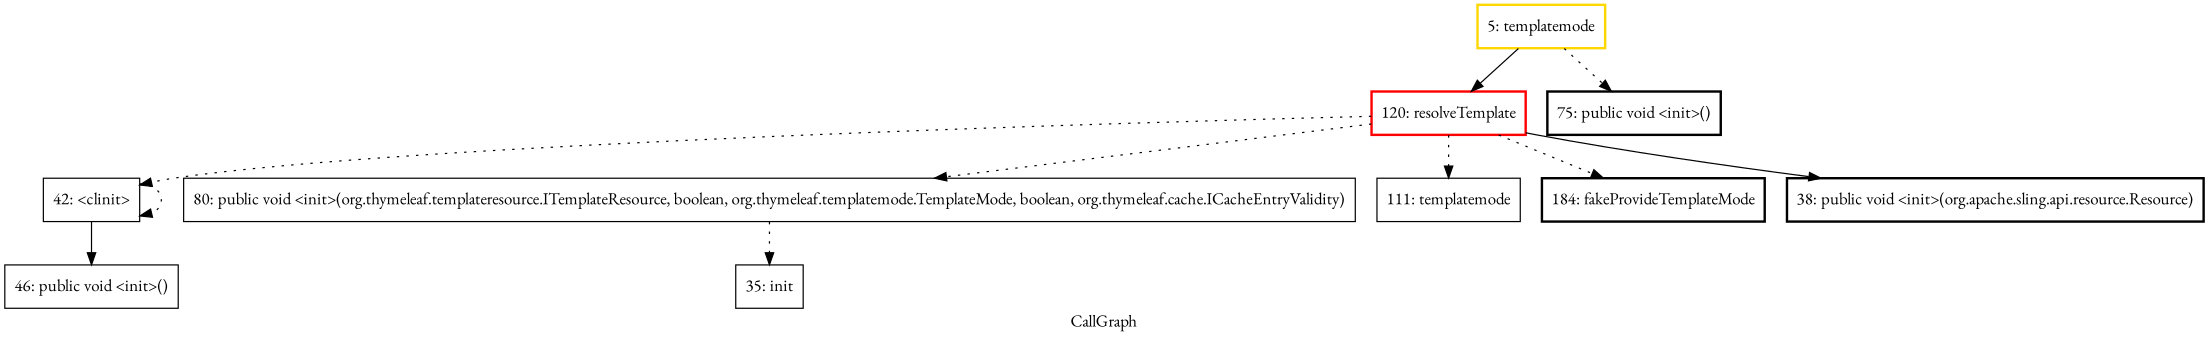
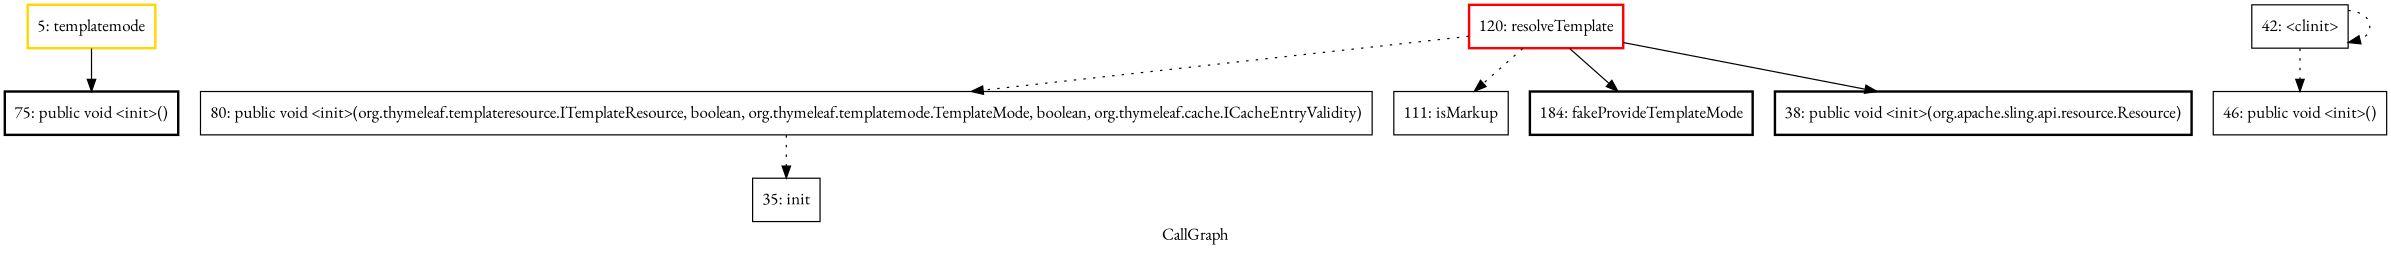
edge "5: templatemode" -> "120: resolveTemplate": removed
edge "5: templatemode" -> "75: public void <init>()": style dotted -> solid
edge "120: resolveTemplate" -> "42: <clinit>": removed
edge "120: resolveTemplate" -> "184: fakeProvideTemplateMode": style dotted -> solid
node "111: templatemode": label "111: templatemode" -> "111: isMarkup"
edge "42: <clinit>" -> "46: public void <init>()": style solid -> dotted
